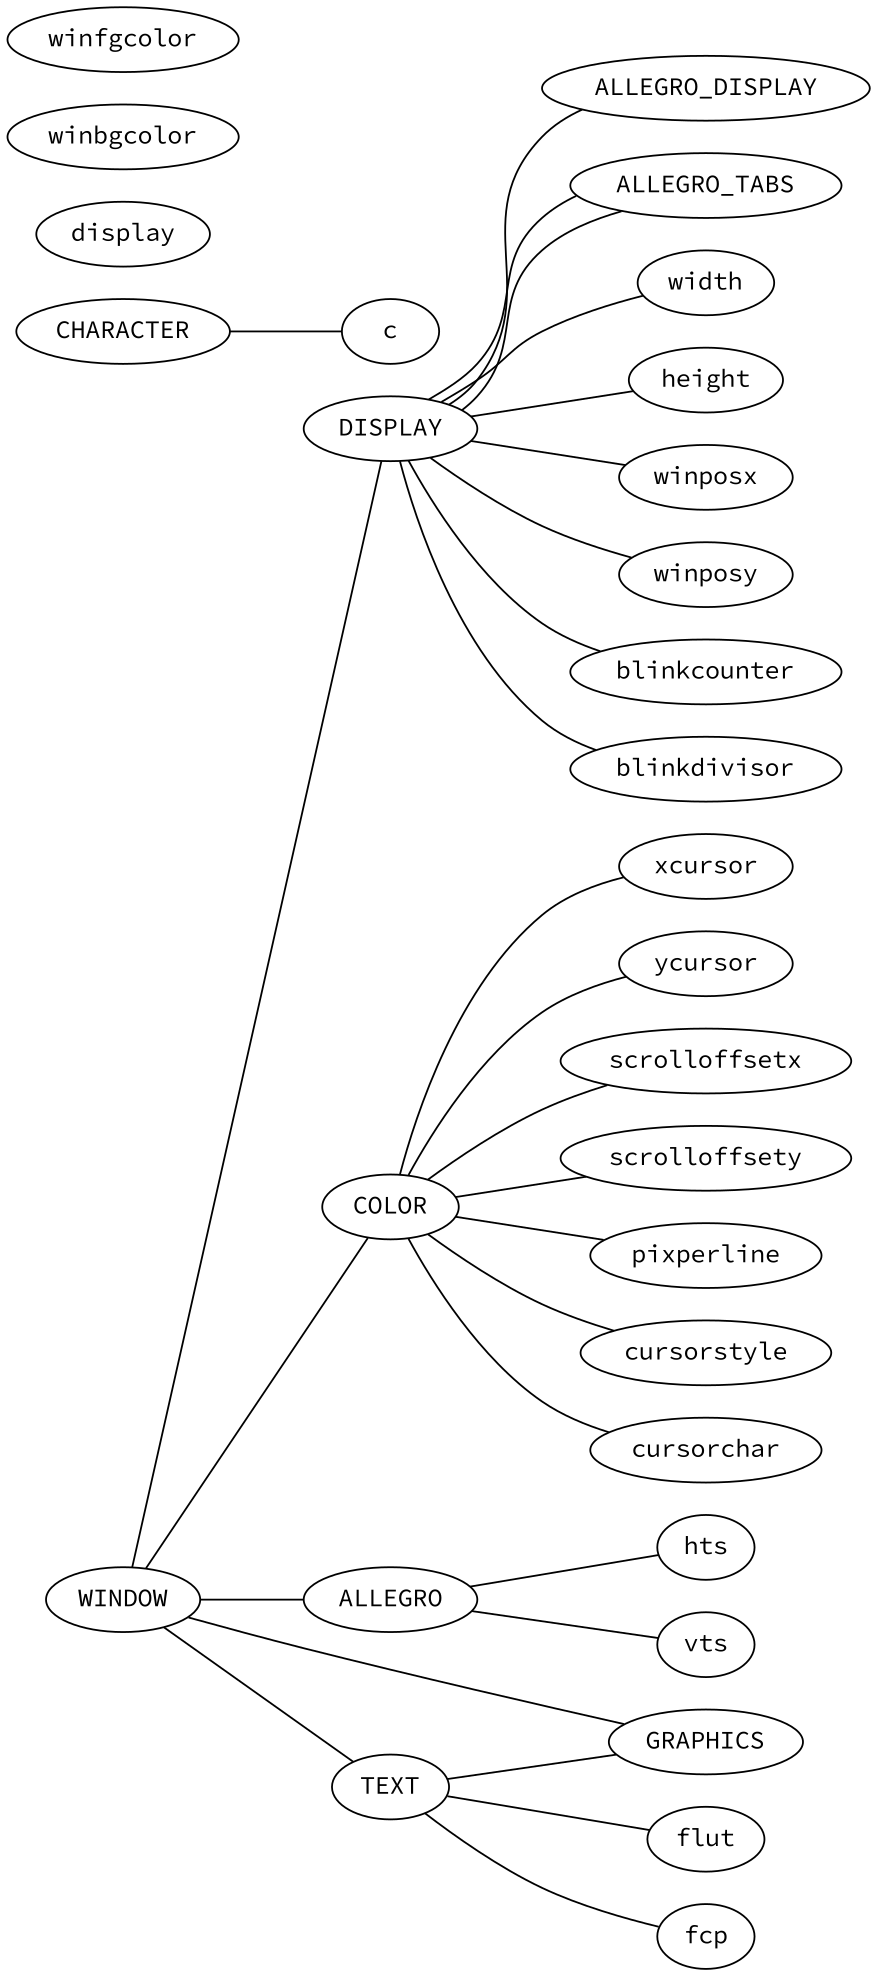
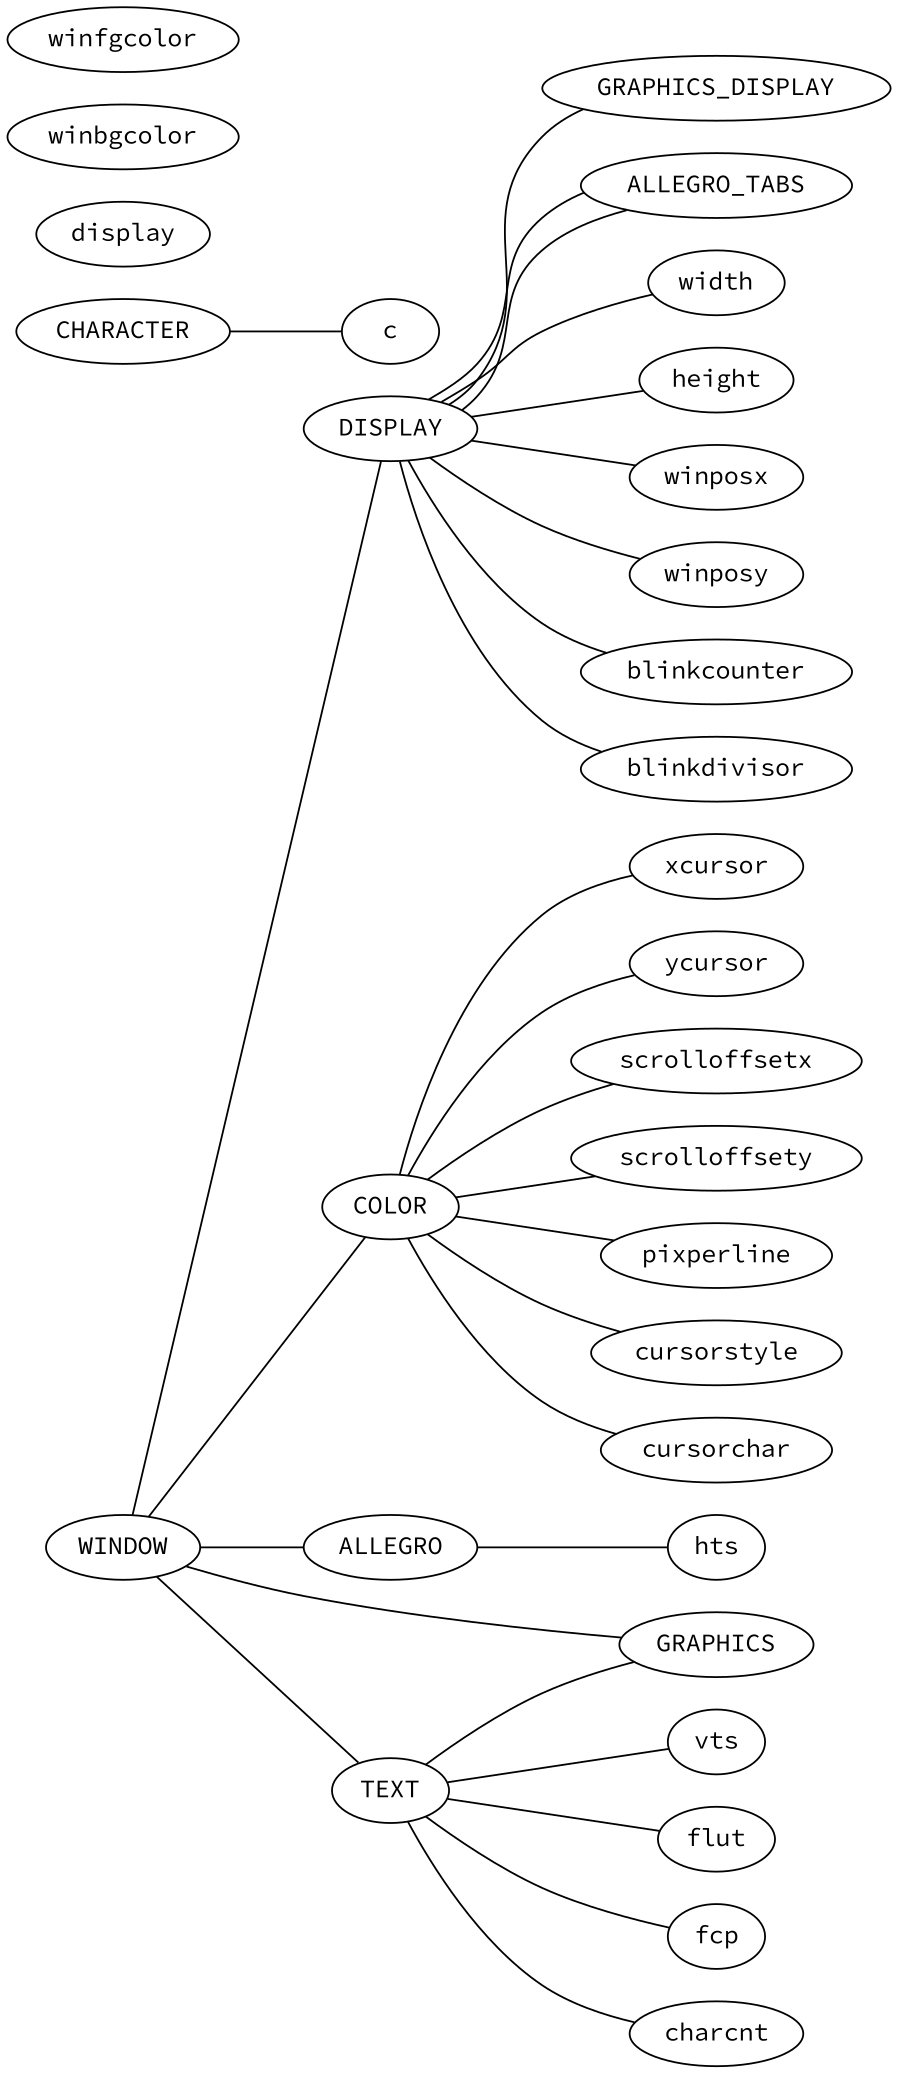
node "ALLEGRO_DISPLAY": label "ALLEGRO_DISPLAY" -> "GRAPHICS_DISPLAY"
edge "ALLEGRO" -- "vts": now "TEXT" -- "vts"
node "charcnt": added
